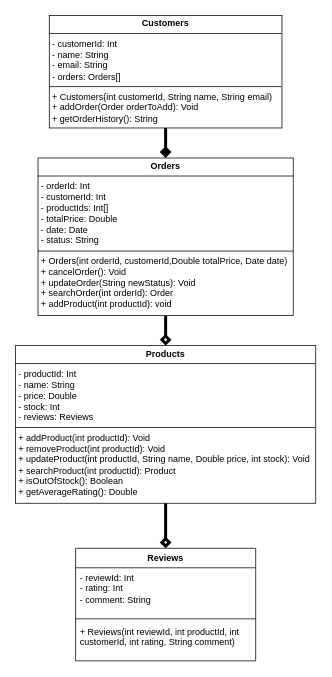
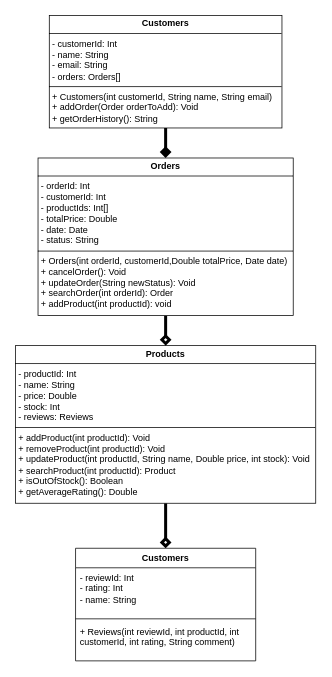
node "Reviews": label "Reviews" -> "Customers"
node "- reviewId: Int - rating: Int - comment: String": label "- reviewId: Int - rating: Int - comment: String" -> "- reviewId: Int - rating: Int - name: String"
